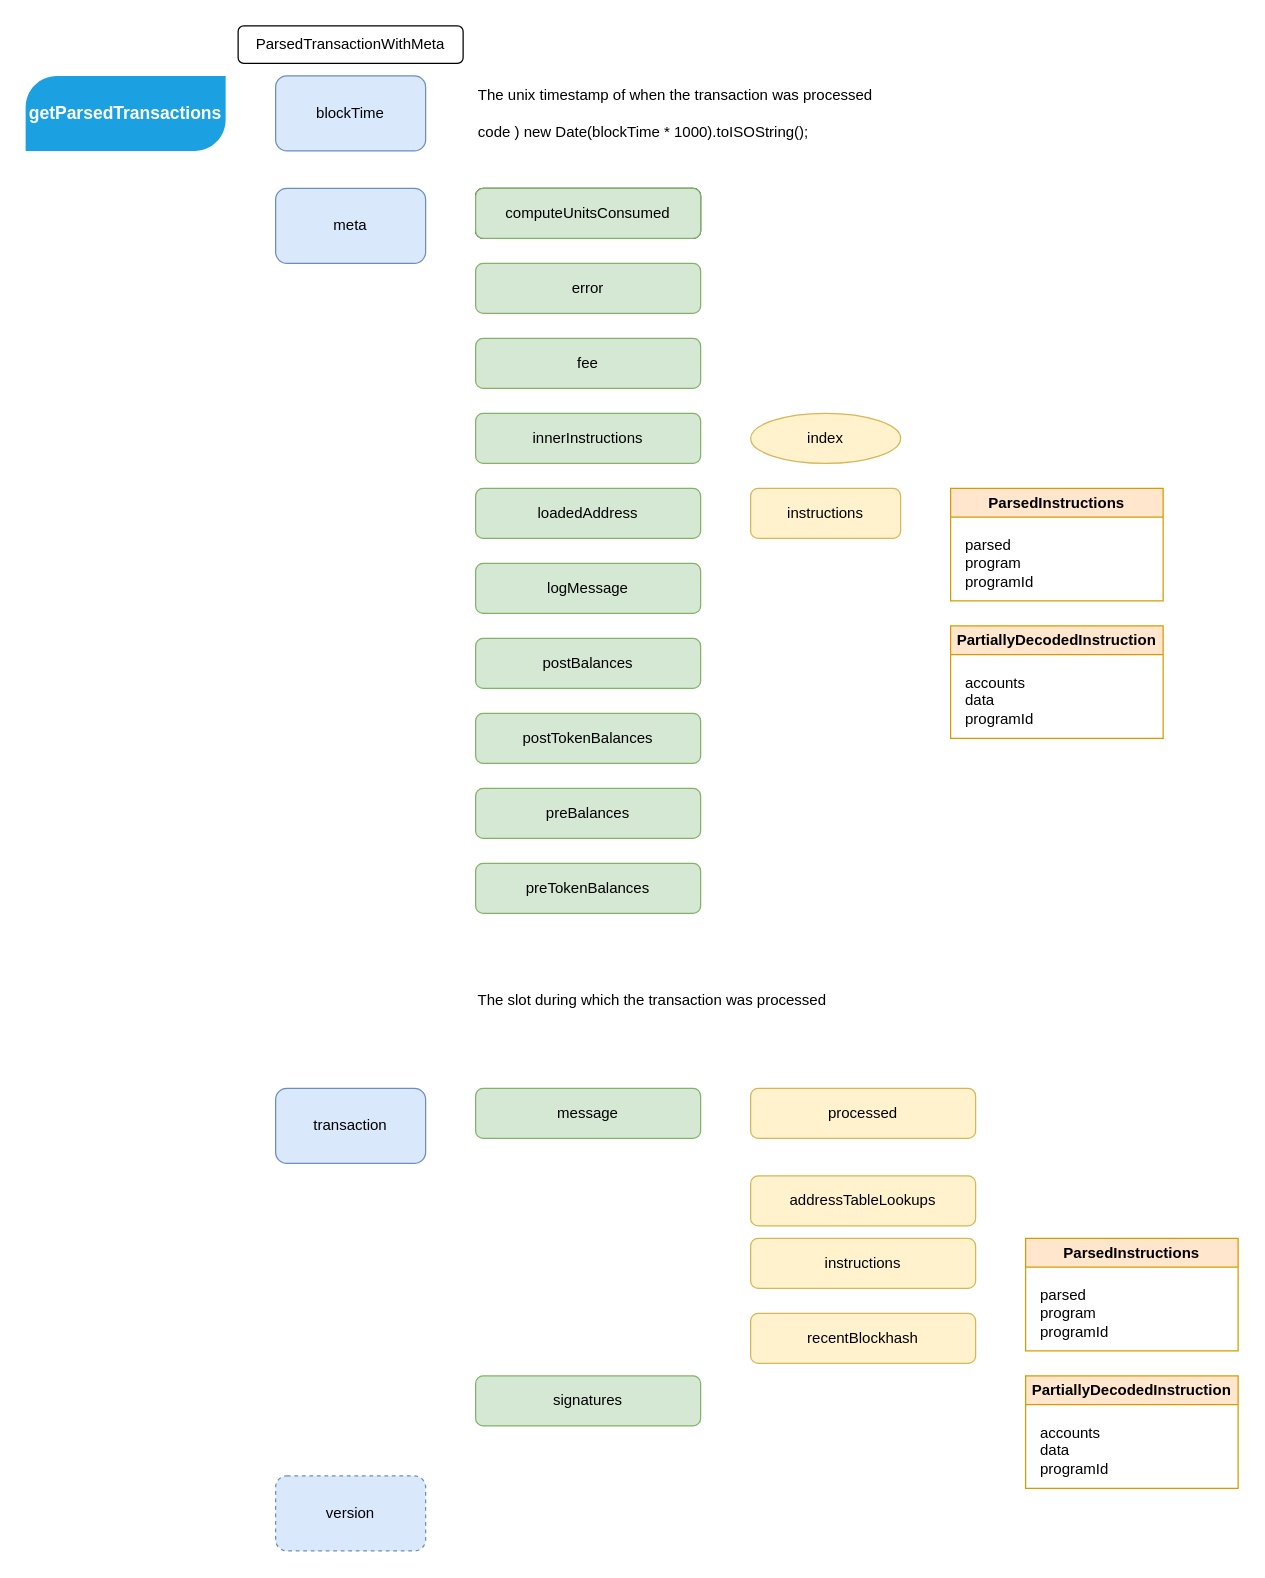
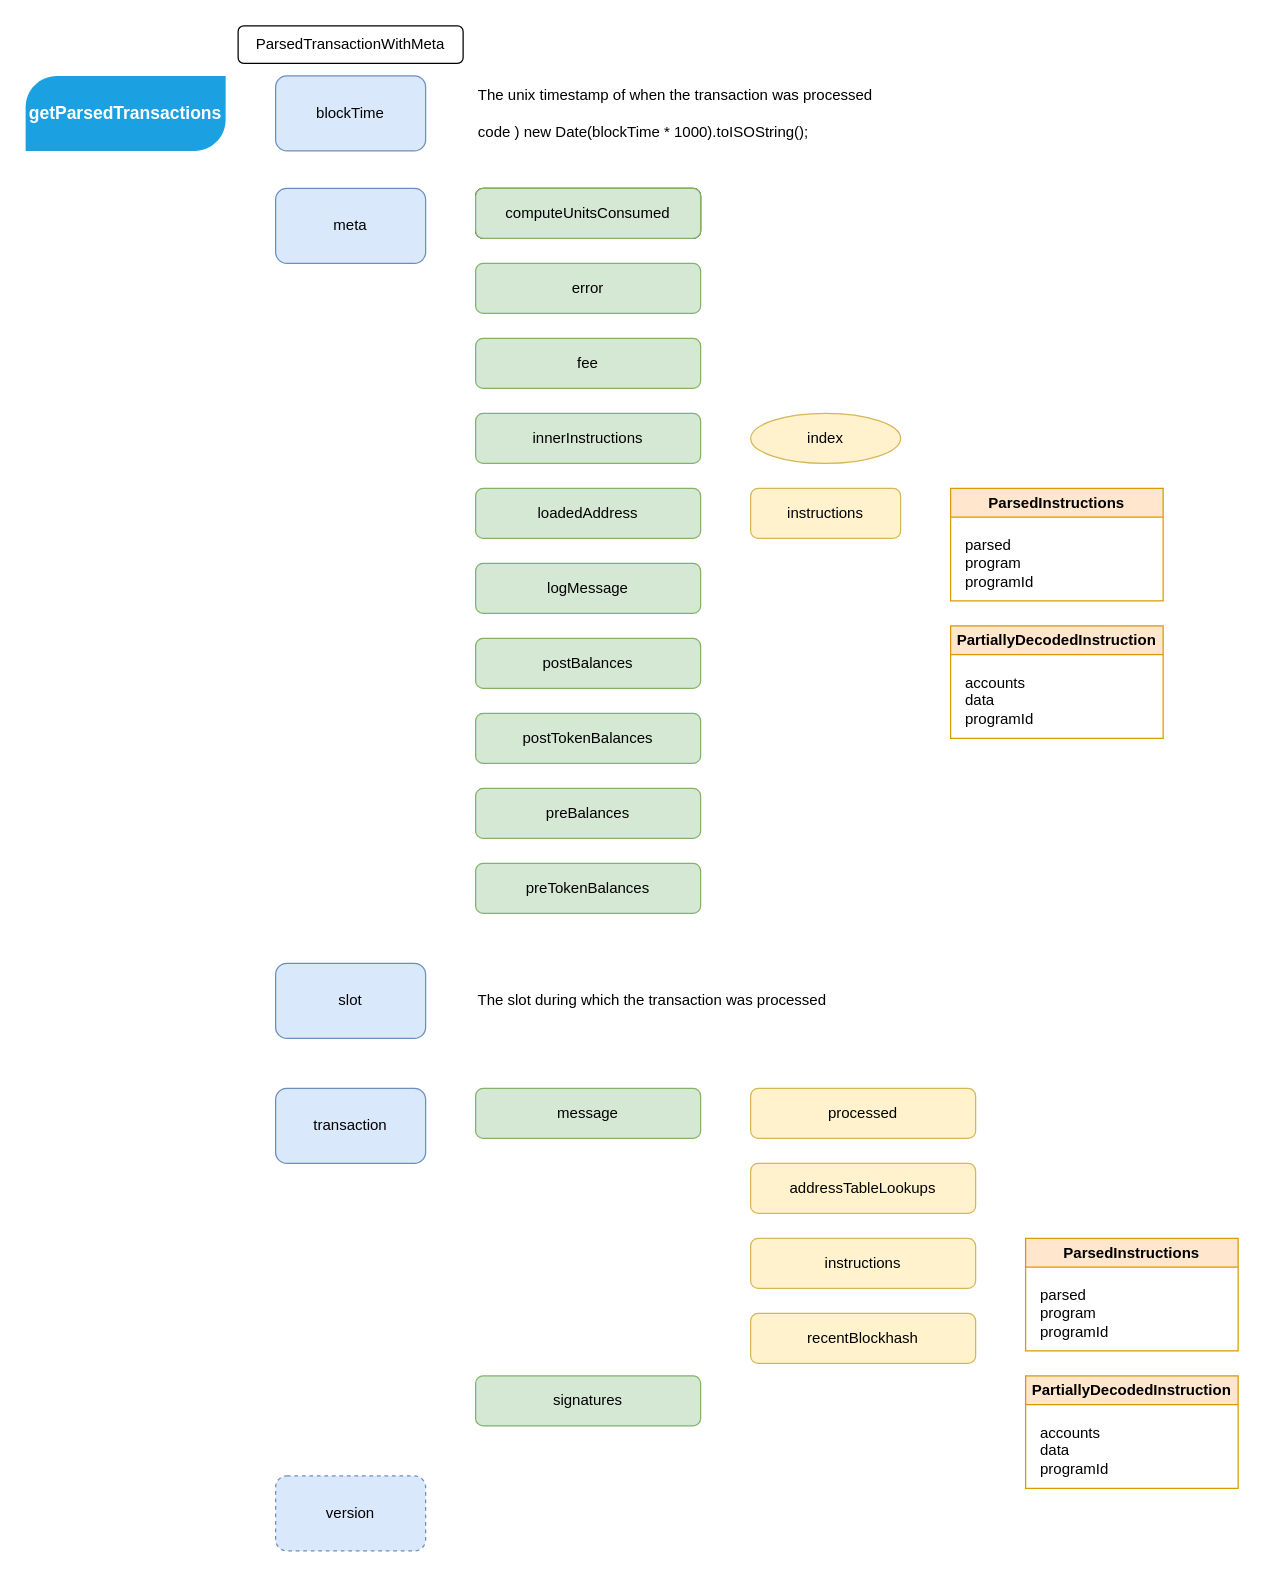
node "slot": added
node "addressTableLookups": moved (863, 1201) -> (863, 1188)
